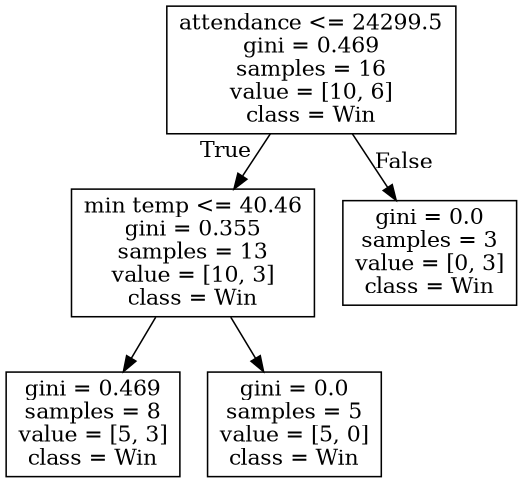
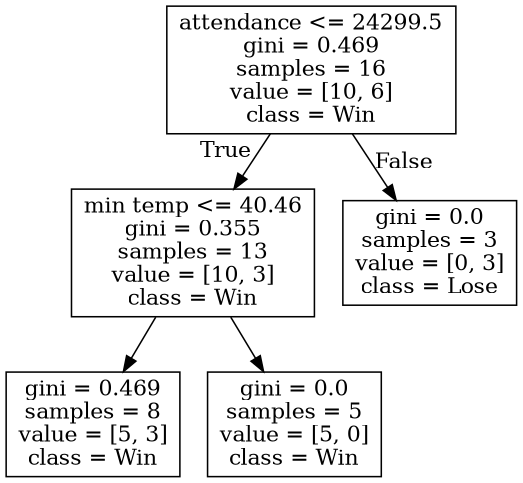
node "gini = 0.0 samples = 3 value = [0, 3] class = Win": label "gini = 0.0 samples = 3 value = [0, 3] class = Win" -> "gini = 0.0 samples = 3 value = [0, 3] class = Lose"
